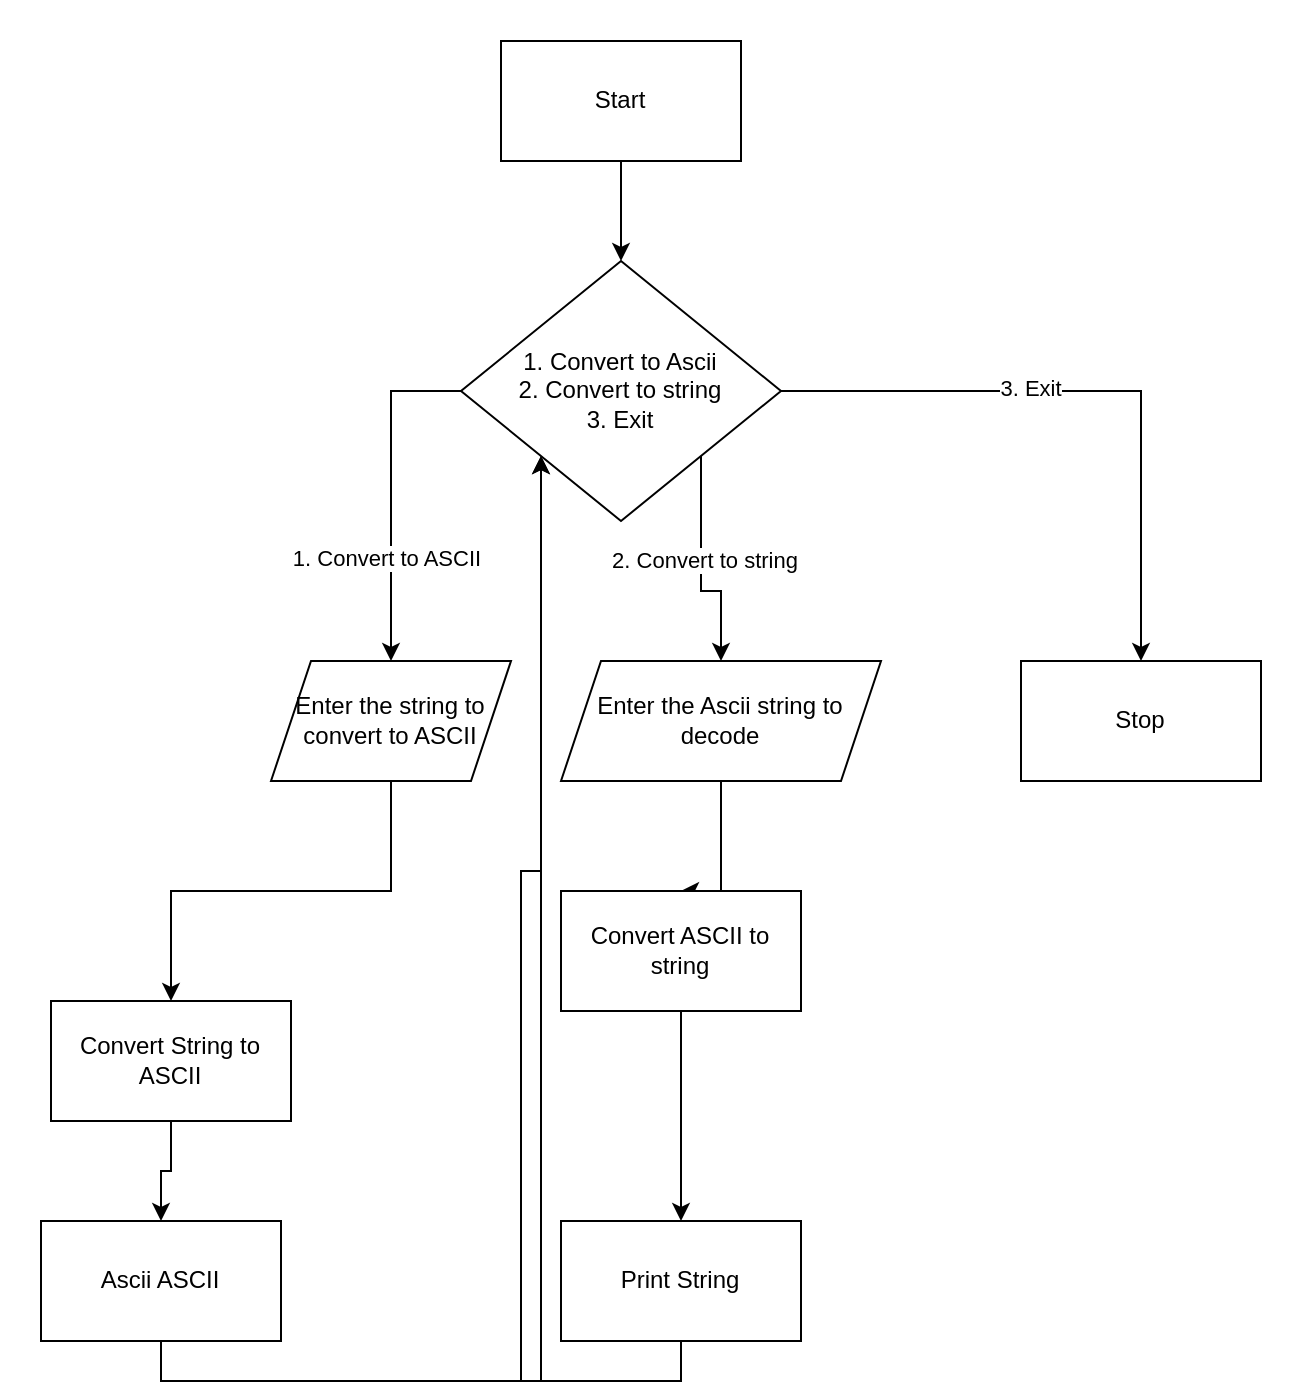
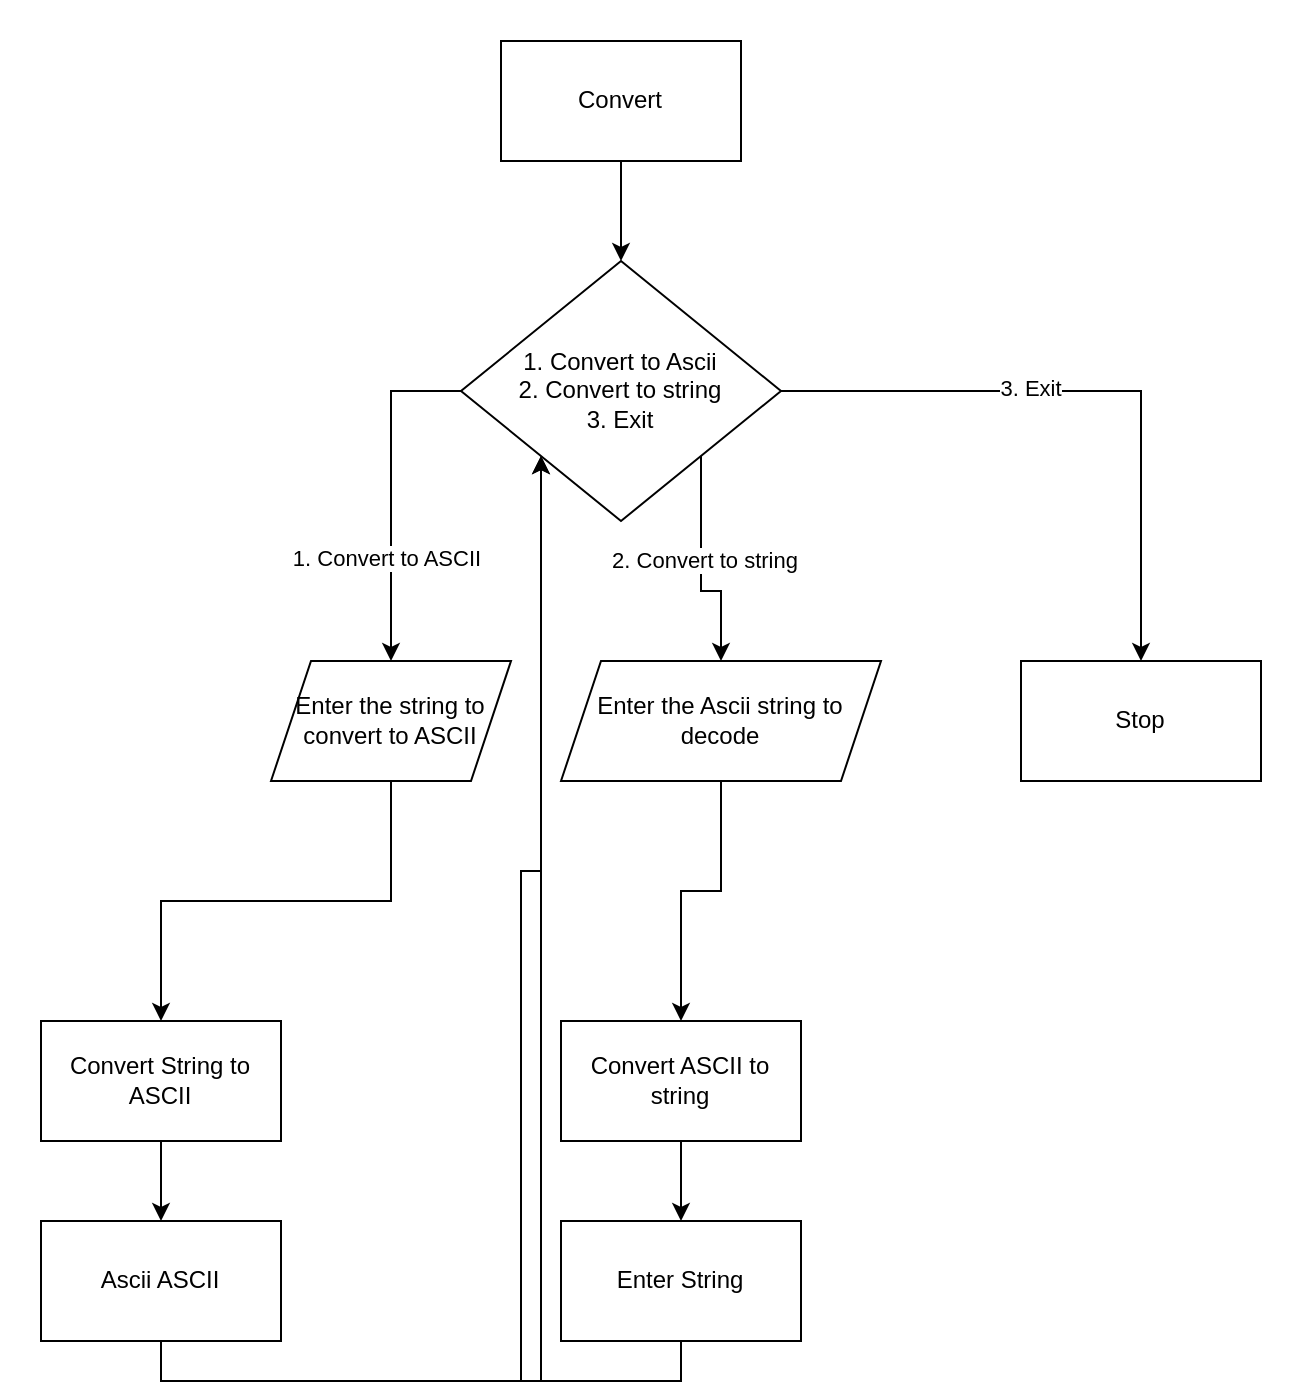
node "Start": label "Start" -> "Convert"
node "Convert ASCII to string": moved (681, 951) -> (681, 1081)
node "Convert String to ASCII": moved (171, 1061) -> (161, 1081)
node "Print String": label "Print String" -> "Enter String"
